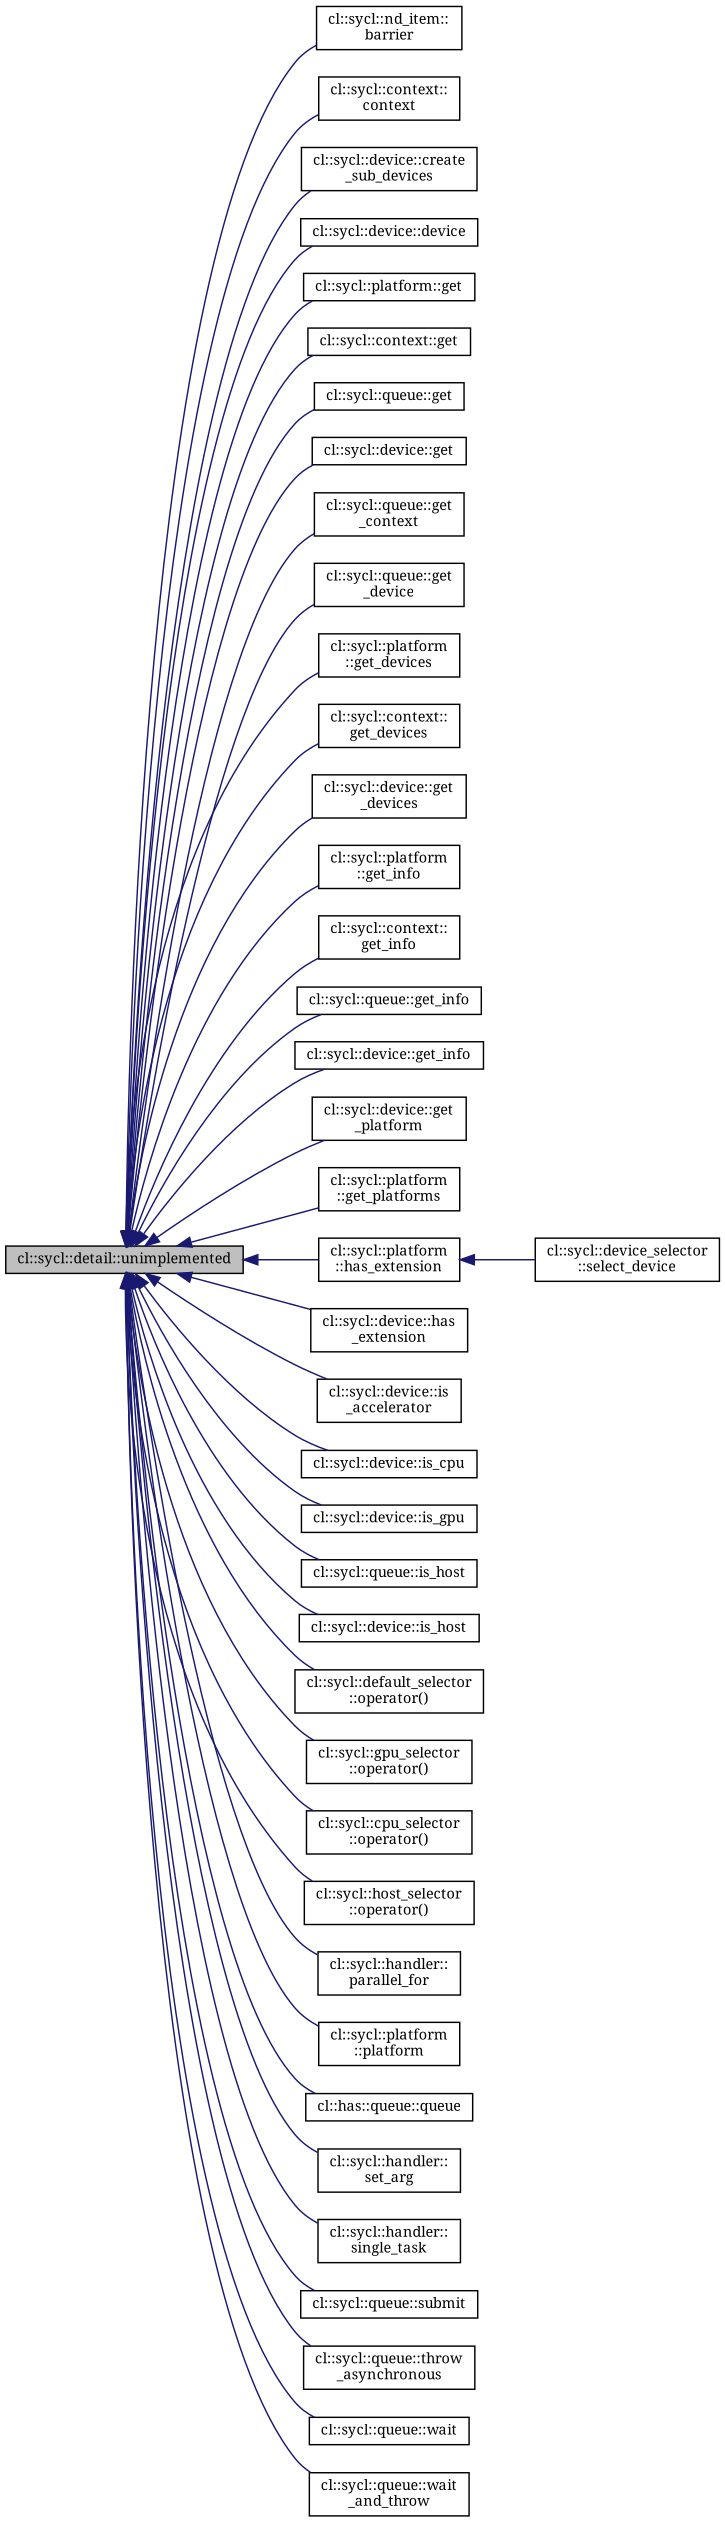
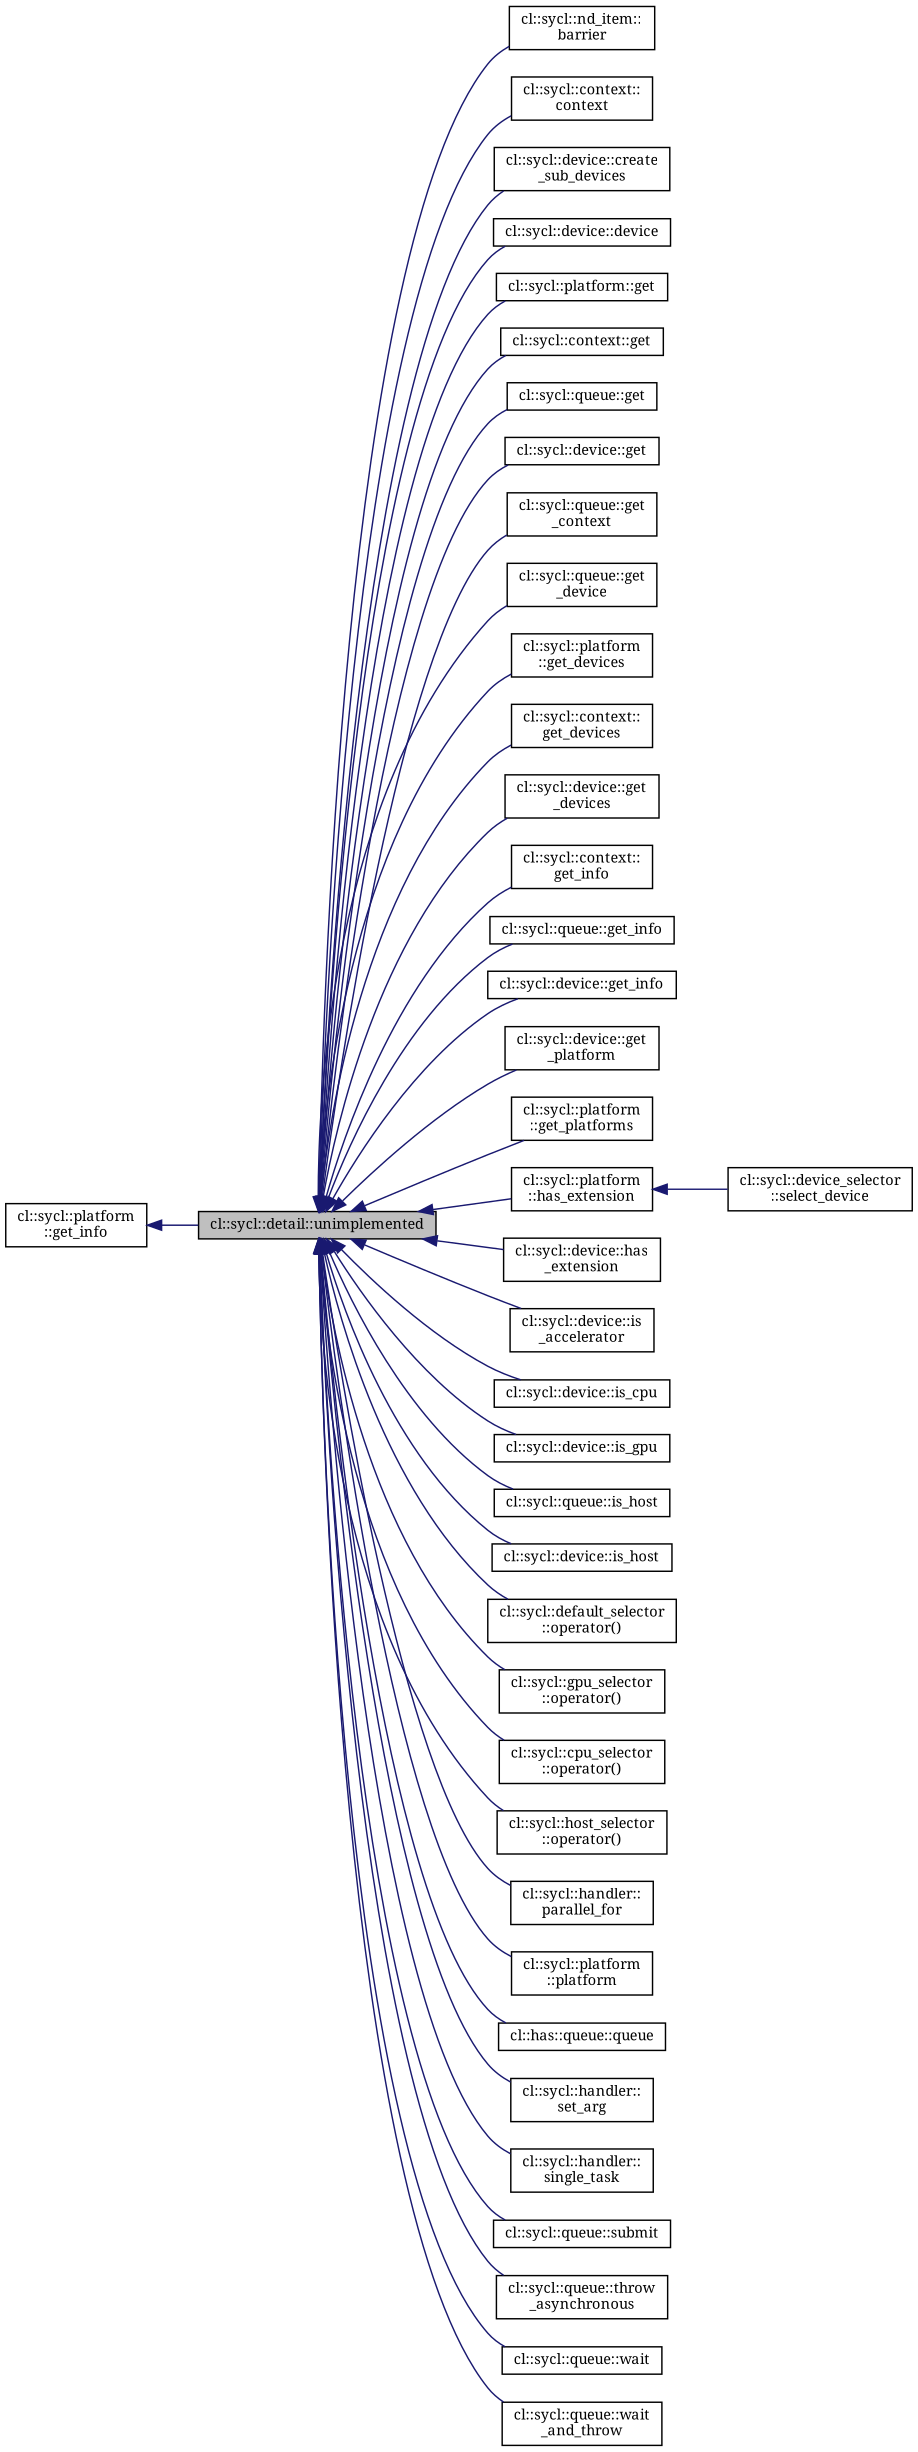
edge "cl::sycl::platform ::get_info" -> "cl::sycl::detail::unimplemented": reversed
